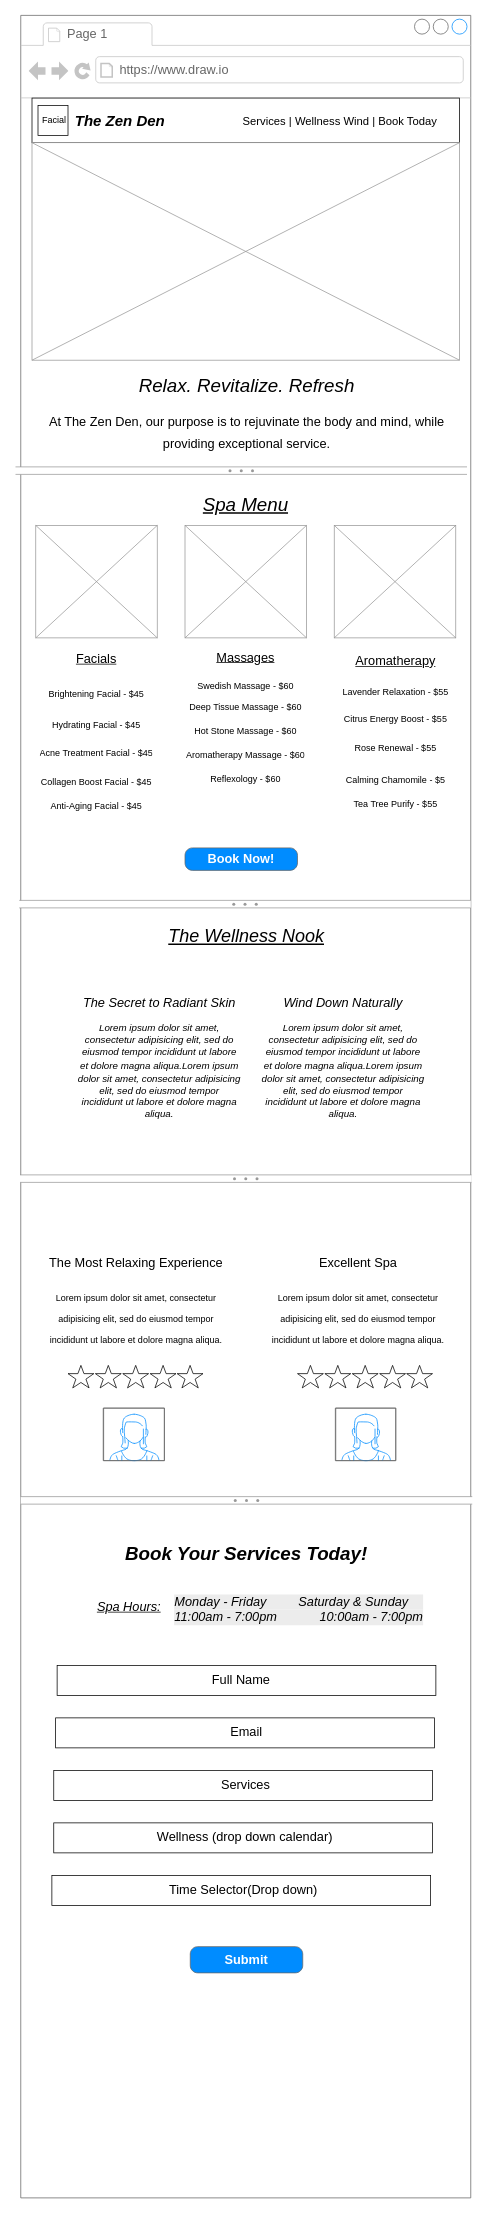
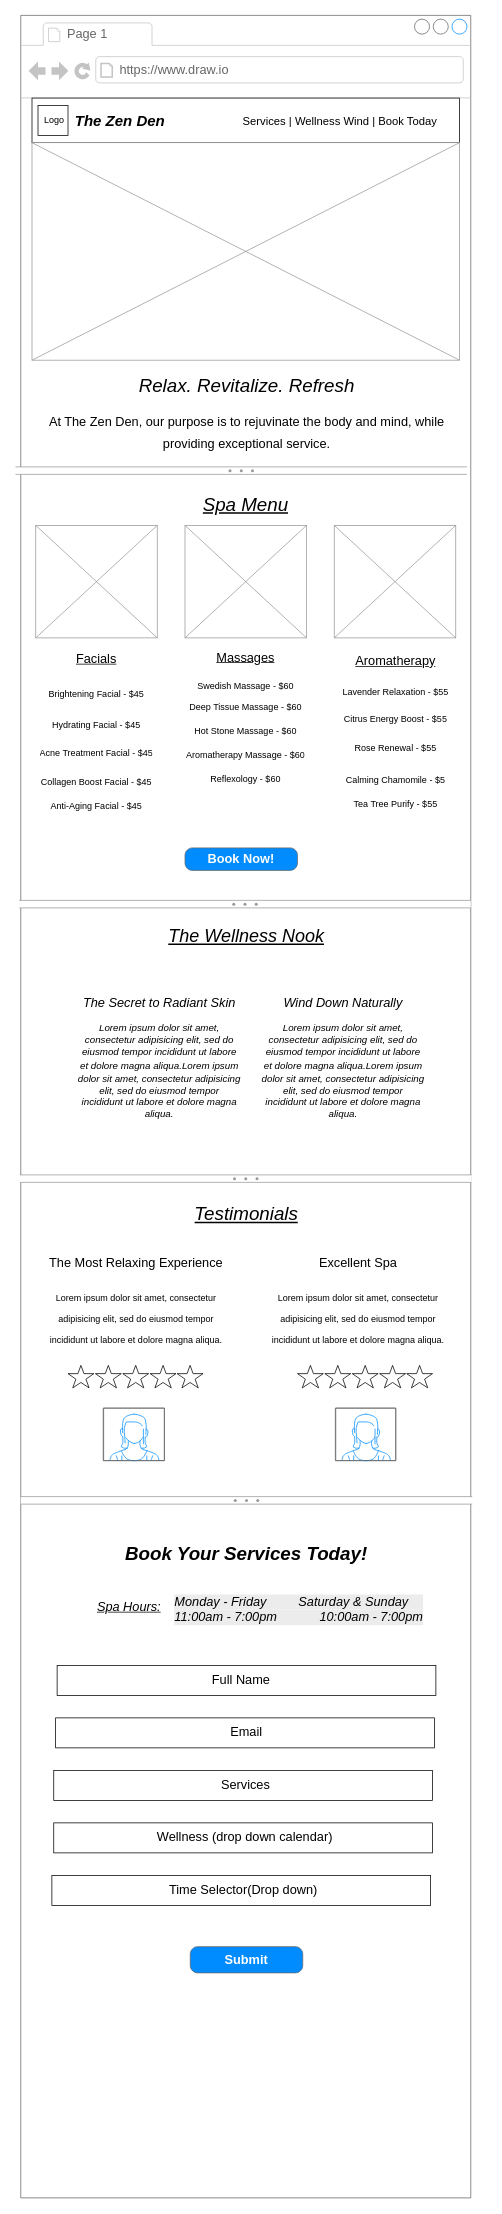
node "Facial": label "Facial" -> "Logo"
node "Testimonials": added
